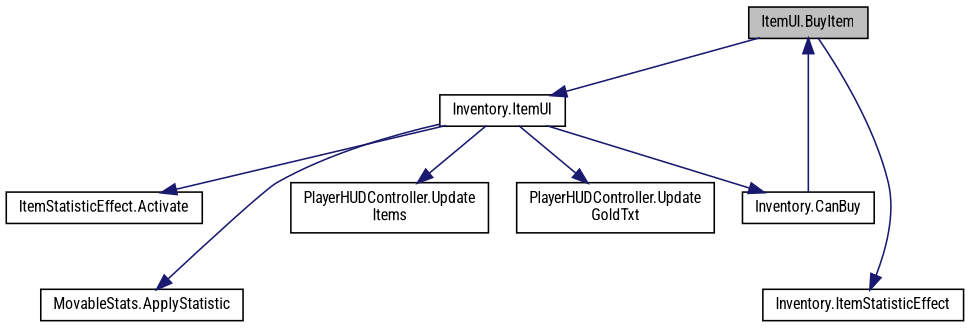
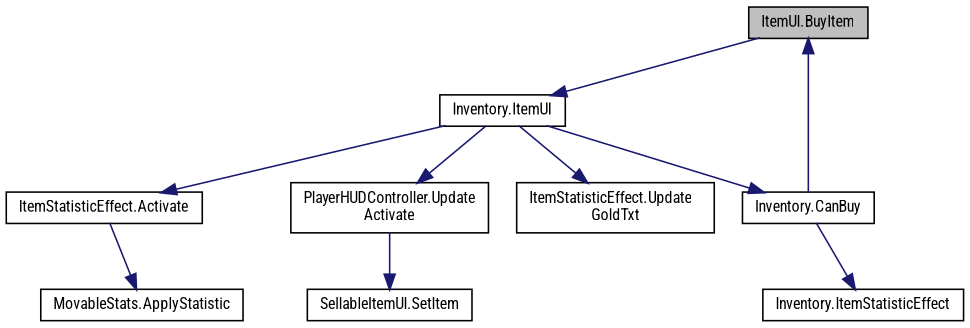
edge "ItemUI.BuyItem" -> "Inventory.ItemStatisticEffect": now "Inventory.CanBuy" -> "Inventory.ItemStatisticEffect"
edge "Inventory.ItemUI" -> "MovableStats.ApplyStatistic": now "ItemStatisticEffect.Activate" -> "MovableStats.ApplyStatistic"
node "PlayerHUDController.Update Items": label "PlayerHUDController.Update Items" -> "PlayerHUDController.Update Activate"
node "PlayerHUDController.Update GoldTxt": label "PlayerHUDController.Update GoldTxt" -> "ItemStatisticEffect.Update GoldTxt"
node "SellableItemUI.SetItem": added
